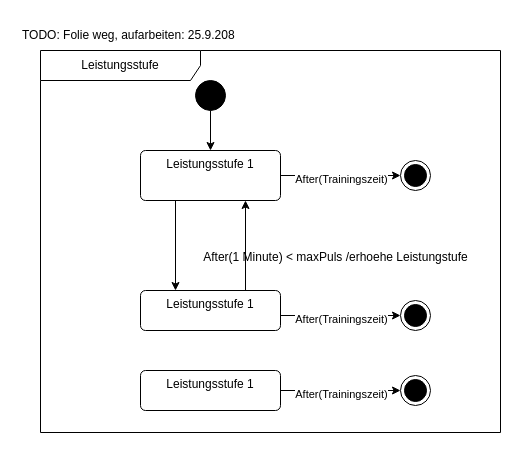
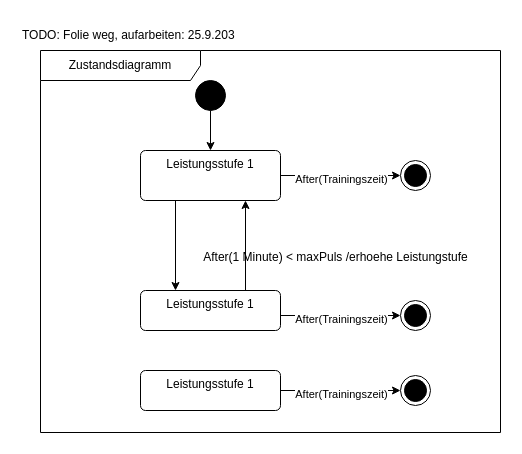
node "TODO: Folie weg, aufarbeiten: 25.9.208": label "TODO: Folie weg, aufarbeiten: 25.9.208" -> "TODO: Folie weg, aufarbeiten: 25.9.203"
node "Leistungsstufe": label "Leistungsstufe" -> "Zustandsdiagramm"
